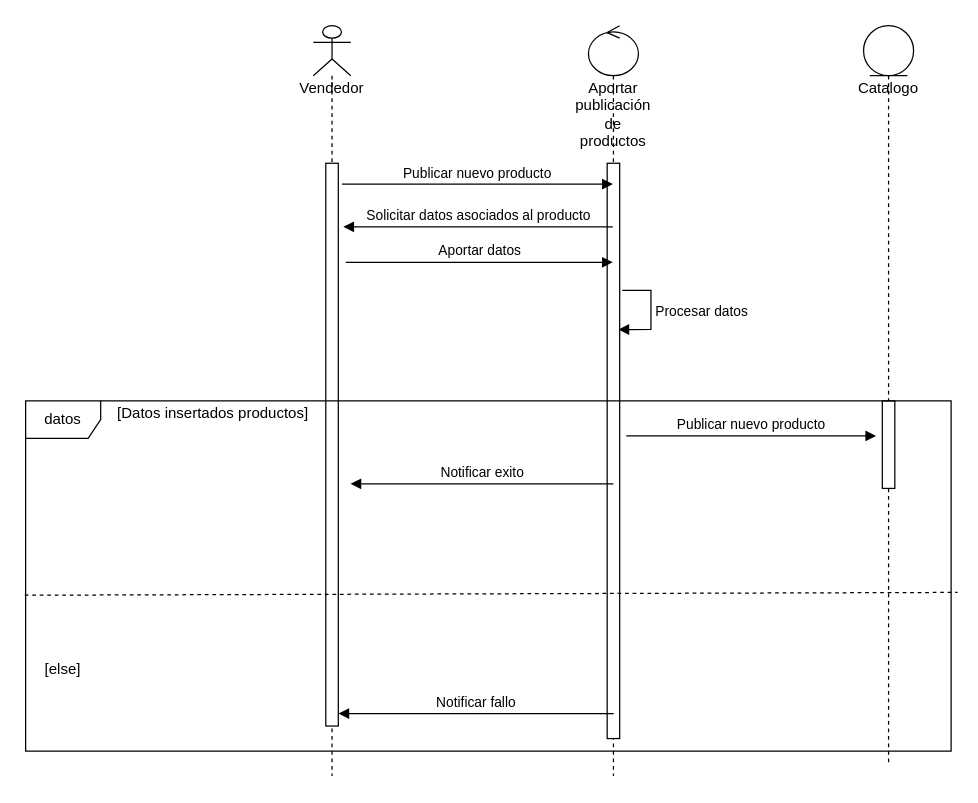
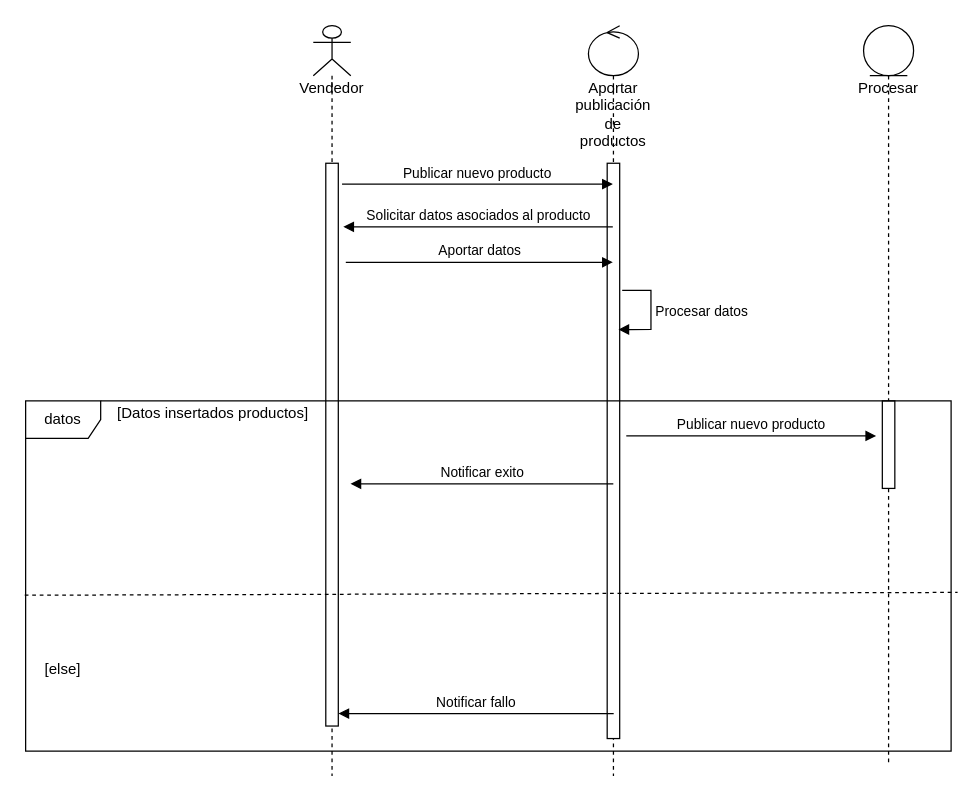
node "Catalogo": label "Catalogo" -> "Procesar"
